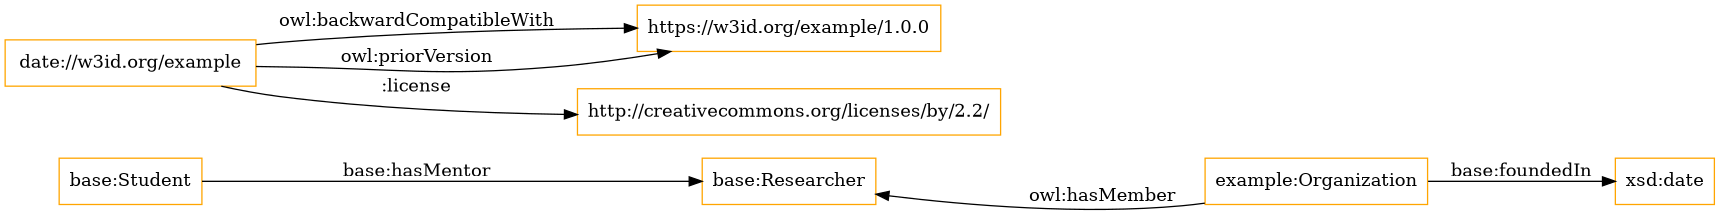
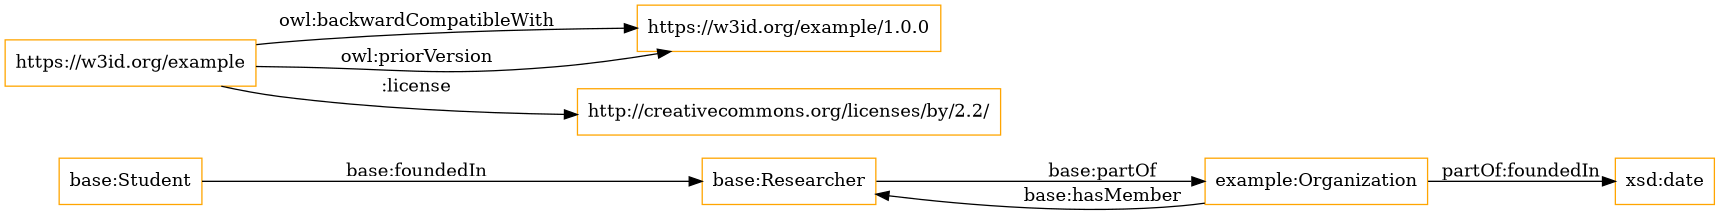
node "date://w3id.org/example": label "date://w3id.org/example" -> "https://w3id.org/example"
edge "base:Student" -> "base:Researcher": label "base:hasMentor" -> "base:foundedIn"
edge "example:Organization" -> "xsd:date": label "base:foundedIn" -> "partOf:foundedIn"
edge "base:Researcher" -> "example:Organization": added, label "base:partOf"
edge "example:Organization" -> "base:Researcher": label "owl:hasMember" -> "base:hasMember"
